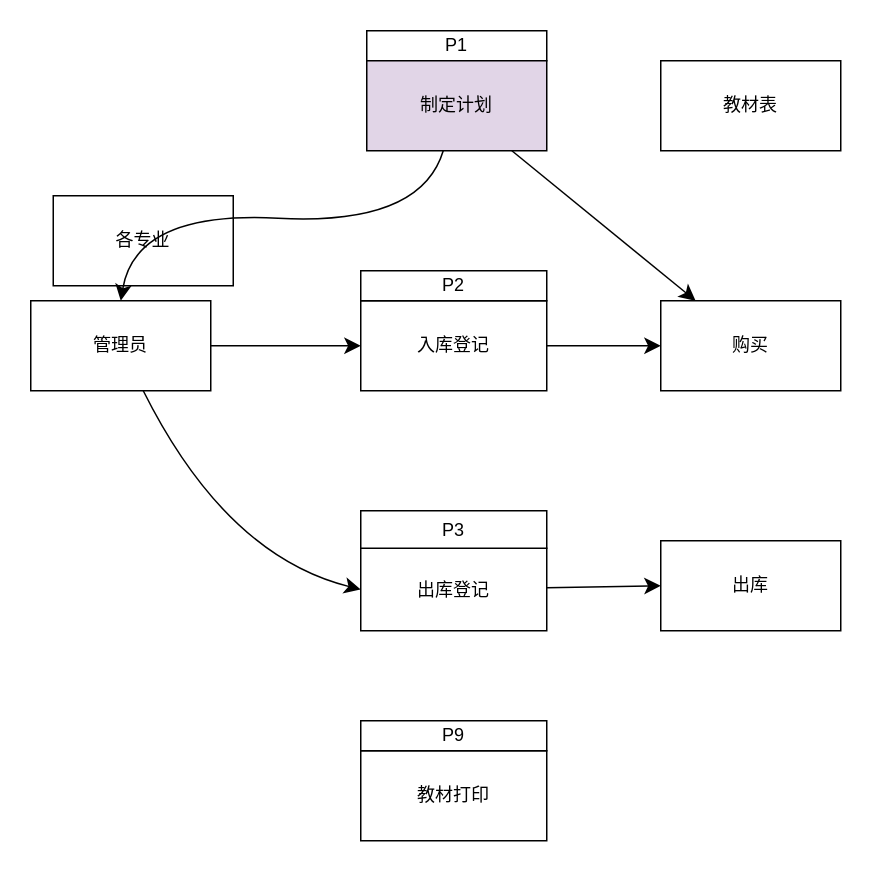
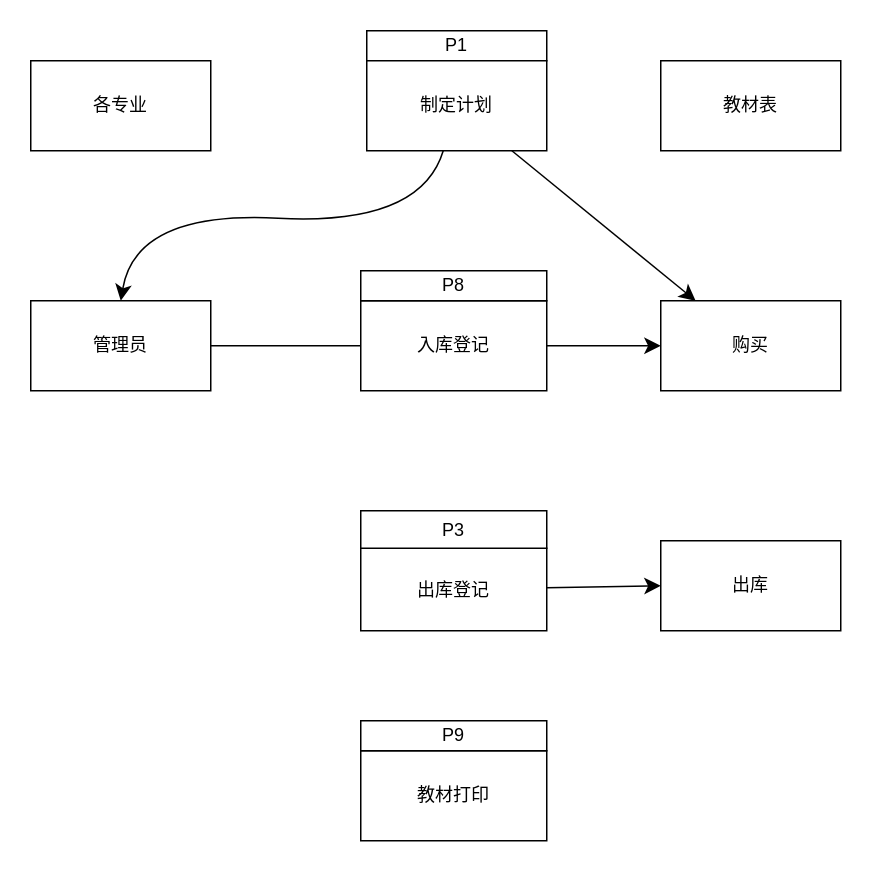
node "制定计划": fillcolor #e1d5e7 -> #ffffff
node "各专业": moved (143, 241) -> (121, 106)
node "P2": label "P2" -> "P8"
edge "管理员" -> "入库登记": arrowhead classic -> none
edge "管理员" -> "出库登记": removed
